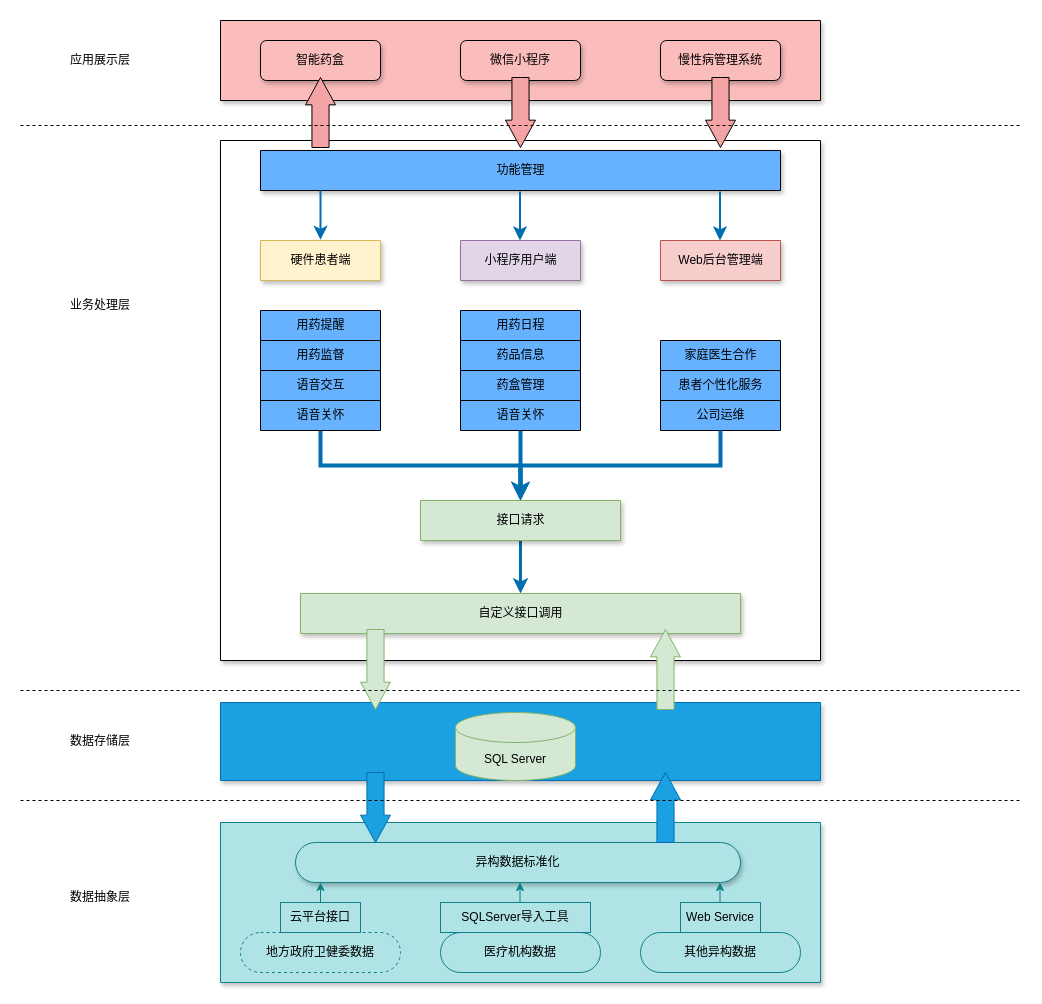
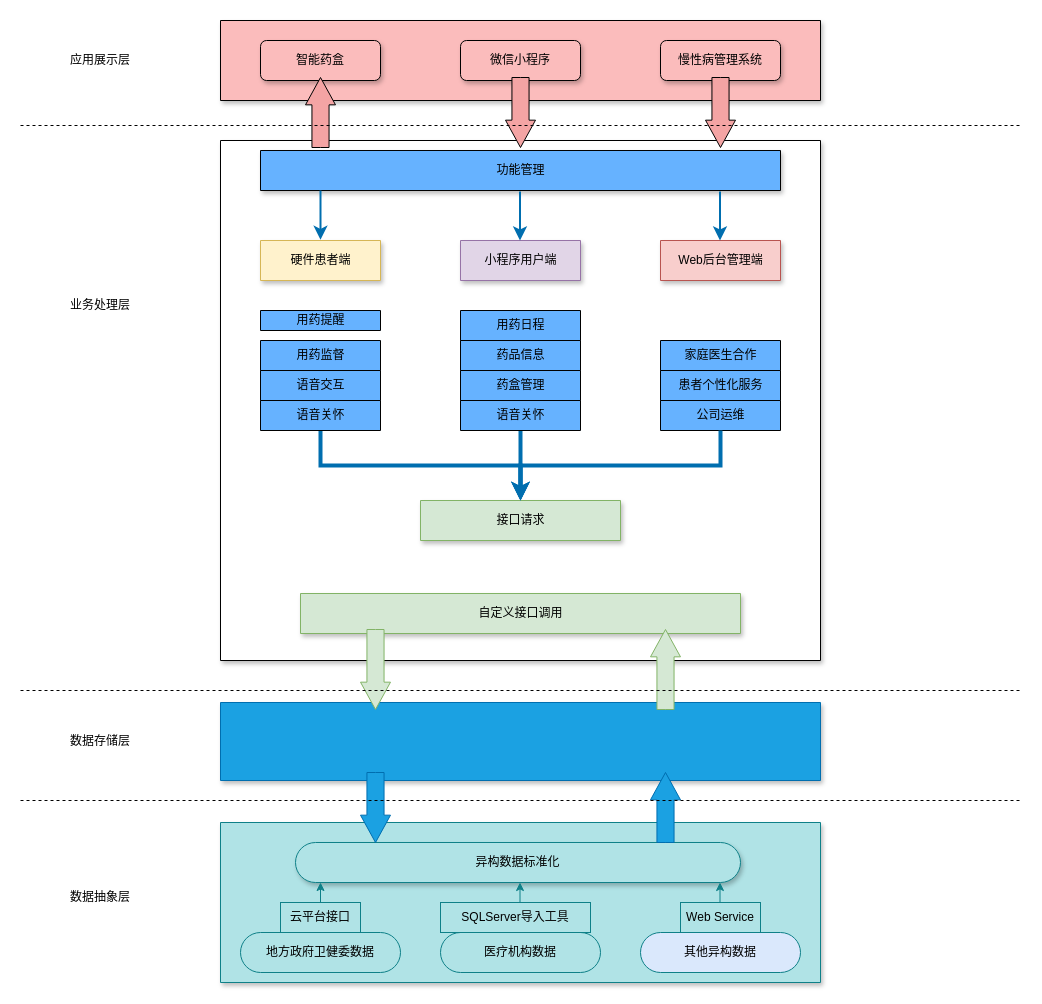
node "用药提醒": size 120x30 -> 120x20
edge "接口请求" -> "自定义接口调用": removed
node "SQL Server": removed
node "地方政府卫健委数据": style dashed -> solid
node "其他异构数据": fillcolor #b0e3e6 -> #dae8fc
